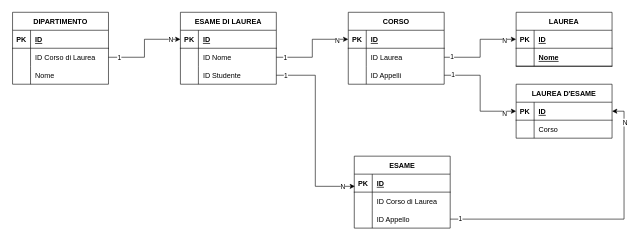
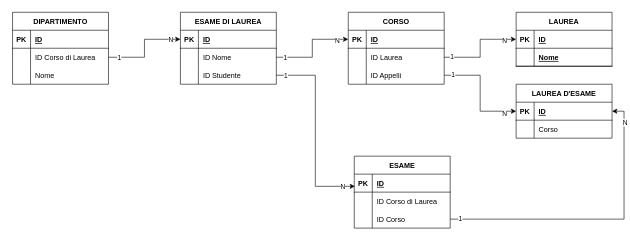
node "ID Appello": label "ID Appello" -> "ID Corso"
